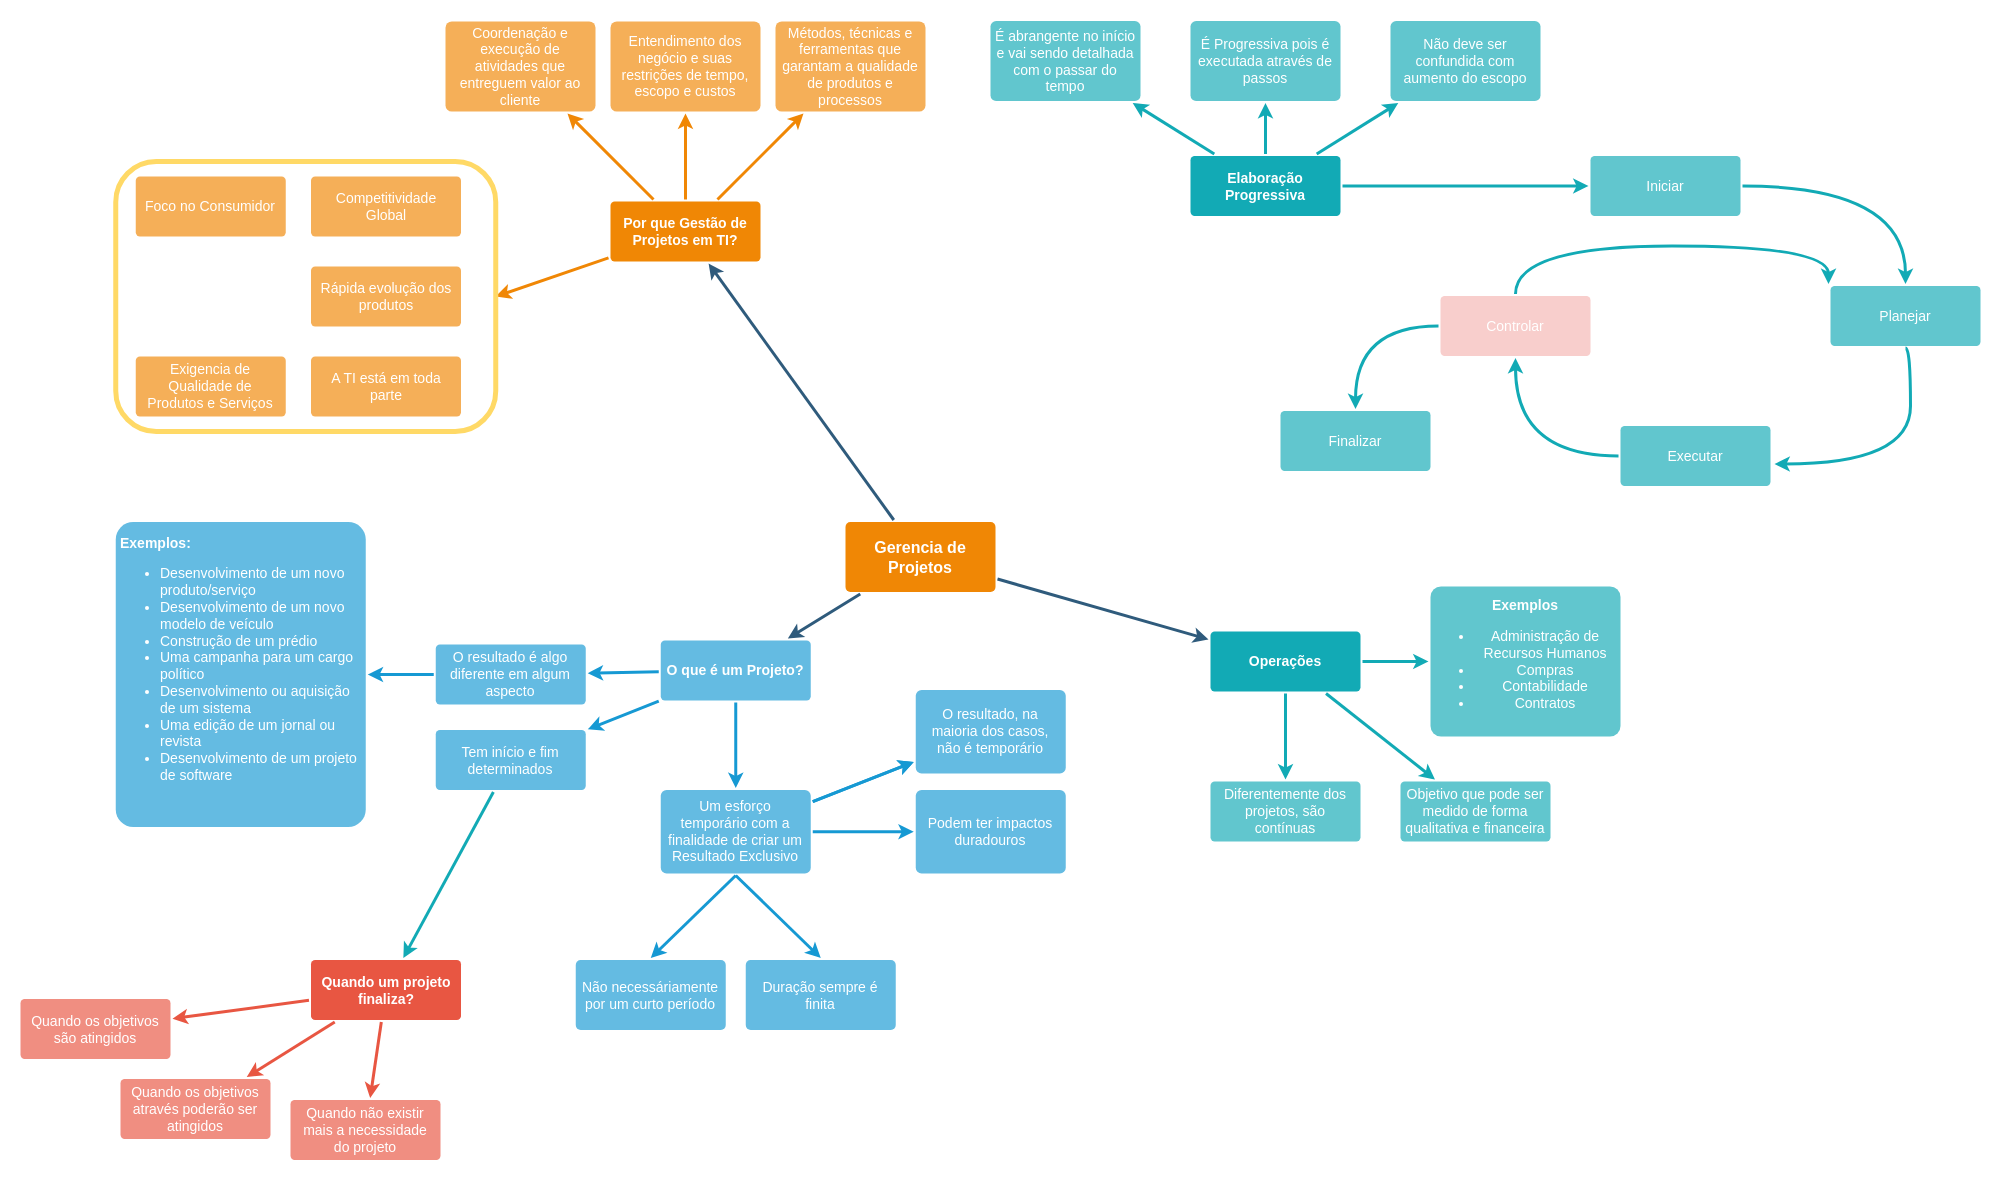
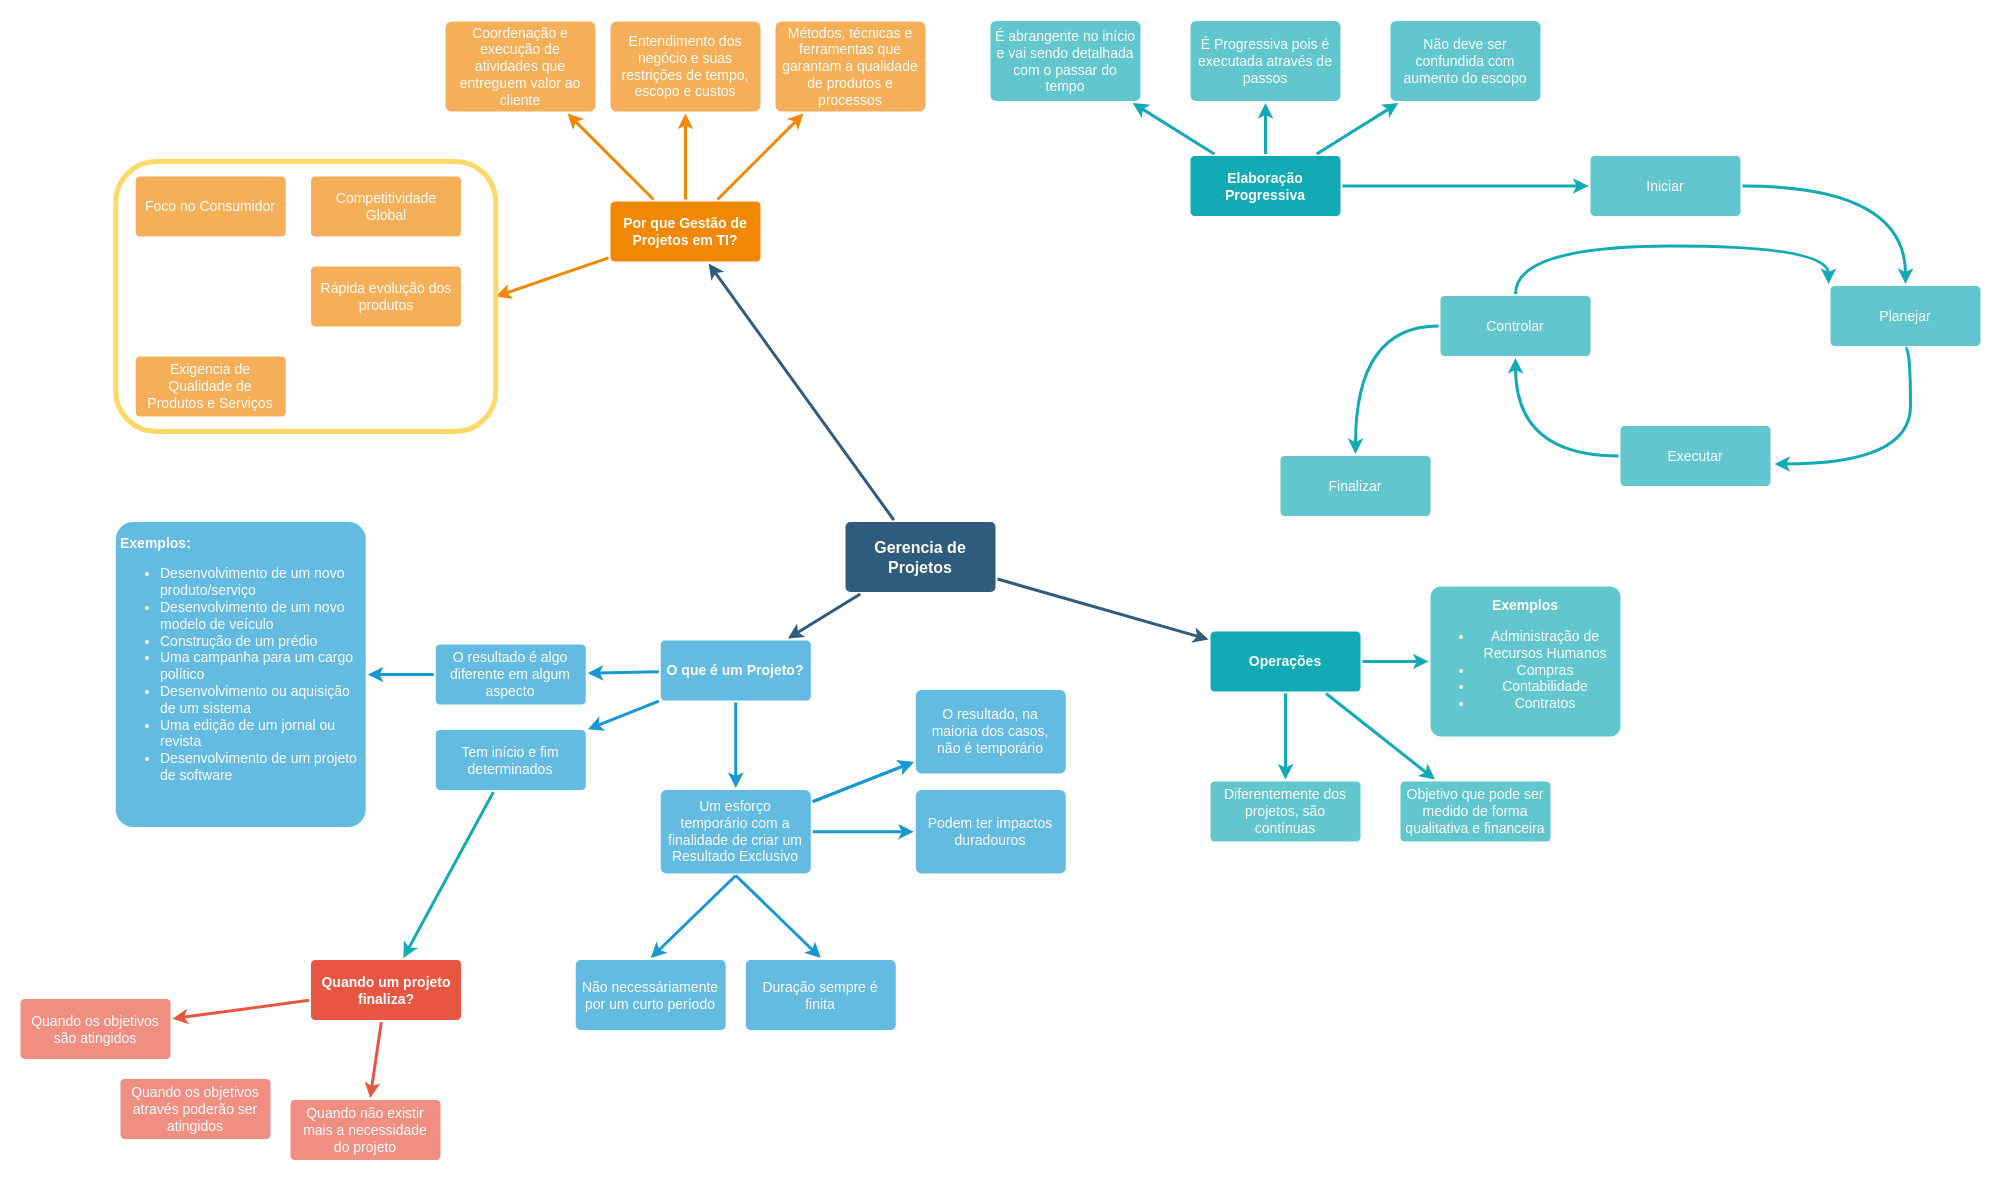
node "Controlar": fillcolor #f8cecc -> #61c6ce
node "A TI está em toda parte": removed
node "Finalizar": moved (1356, 441) -> (1356, 486)
node "Gerencia de Projetos": fillcolor #f08705 -> #2f5b7c
edge "Quando um projeto finaliza?" -> "Quando os objetivos através poderão ser atingidos": removed
